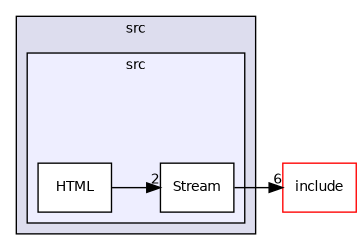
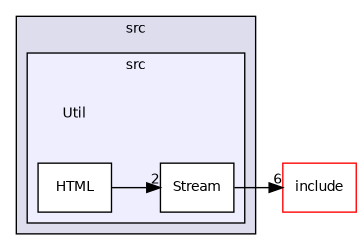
node "Util": added
